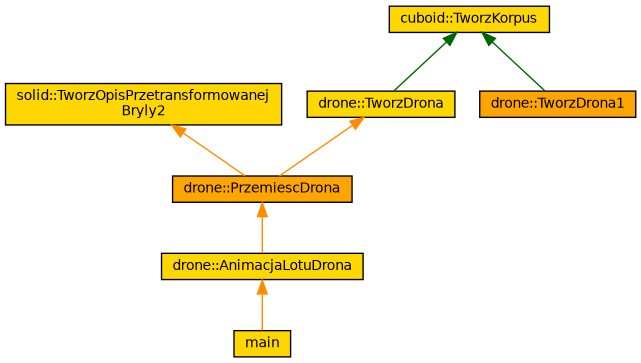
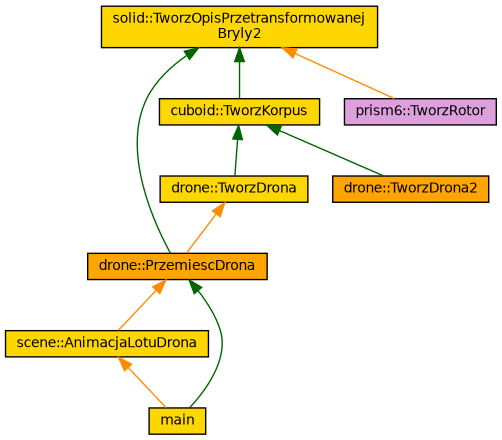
edge "cuboid::TworzKorpus" -> "solid::TworzOpisPrzetransformowanej Bryly2": added
node "drone::TworzDrona1": label "drone::TworzDrona1" -> "drone::TworzDrona2"
node "prism6::TworzRotor": added
edge "drone::PrzemiescDrona" -> "solid::TworzOpisPrzetransformowanej Bryly2": color darkorange -> darkgreen
node "drone::AnimacjaLotuDrona": label "drone::AnimacjaLotuDrona" -> "scene::AnimacjaLotuDrona"
edge "main" -> "drone::PrzemiescDrona": added
